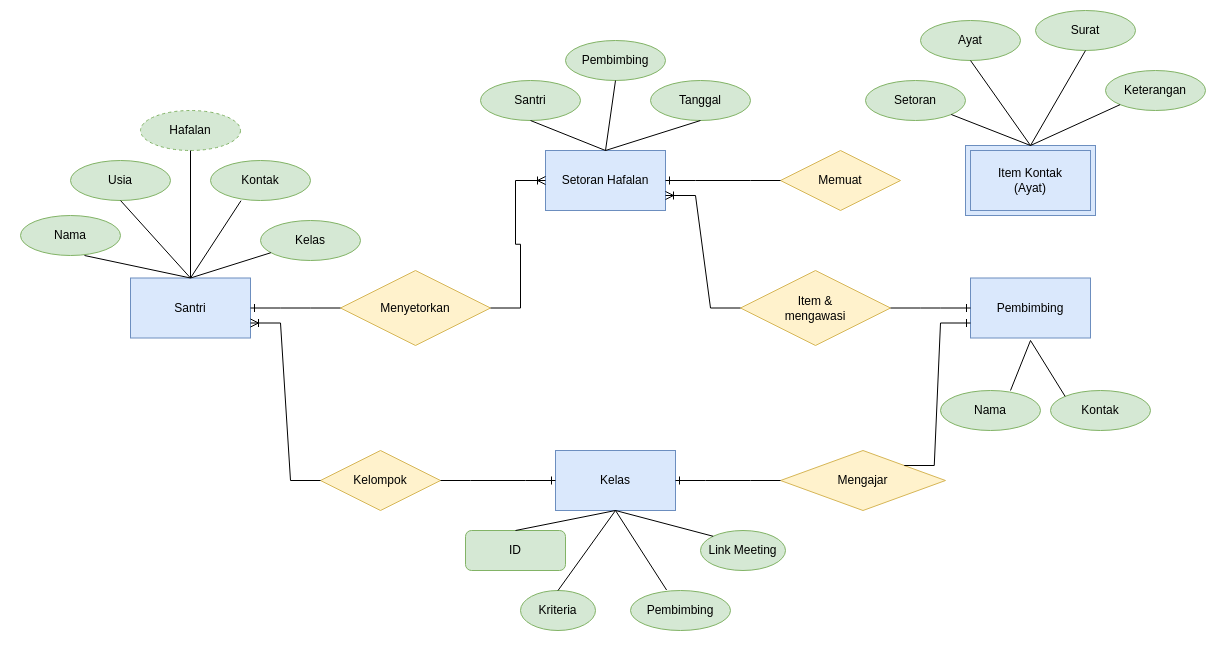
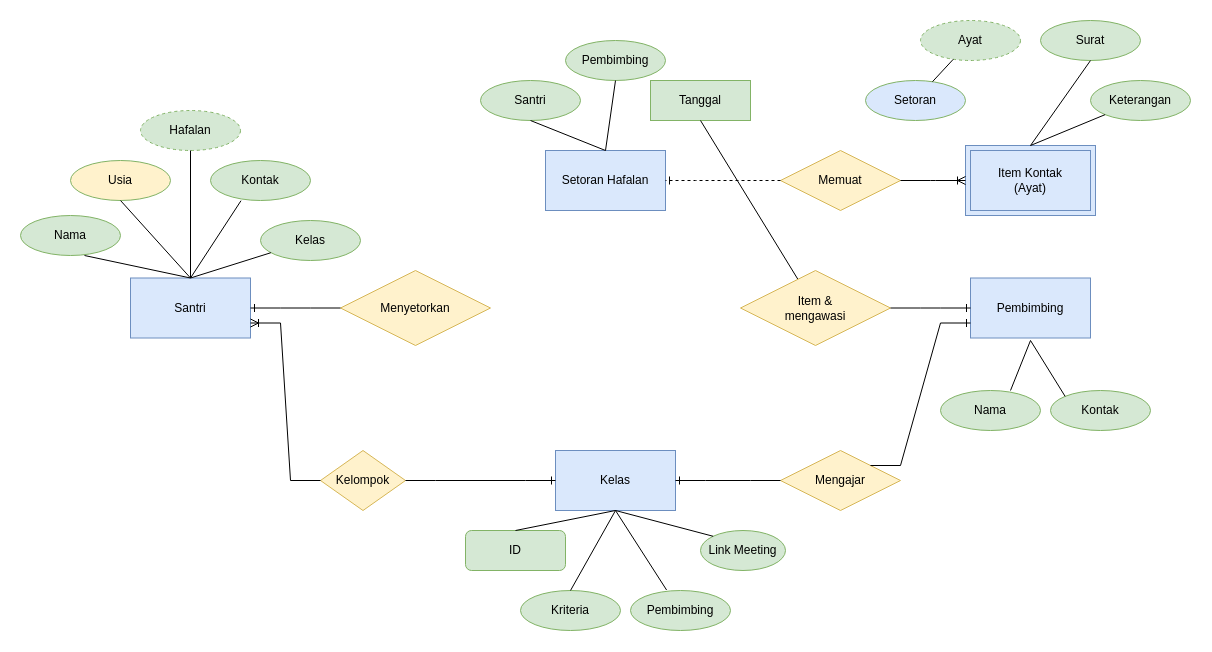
node "Surat": moved (1086, 31) -> (1091, 41)
node "Ayat": style solid -> dashed
node "Keterangan": moved (1156, 91) -> (1141, 101)
node "Tanggal": shape ellipse -> rectangle
node "Setoran": fillcolor #d5e8d4 -> #dae8fc
edge "Ayat" -- "Item Kontak (Ayat)": removed
edge "Setoran" -- "Item Kontak (Ayat)": now "Setoran" -- "Ayat"
edge "Tanggal" -- "Setoran Hafalan": now "Tanggal" -- "Item & mengawasi"
node "Usia": fillcolor #d5e8d4 -> #fff2cc
edge "Memuat" -> "Setoran Hafalan": style solid -> dashed
edge "Memuat" -> "Item Kontak (Ayat)": added
edge "Menyetorkan" -> "Setoran Hafalan": removed
edge "Item & mengawasi" -> "Setoran Hafalan": removed
node "Kelompok": size 120x60 -> 85x60
node "Mengajar": size 165x60 -> 120x60
node "Kriteria": size 75x40 -> 100x40
